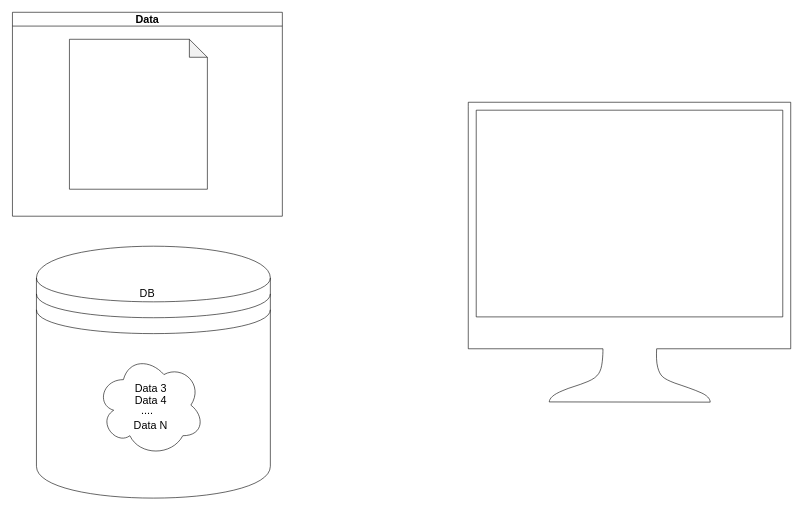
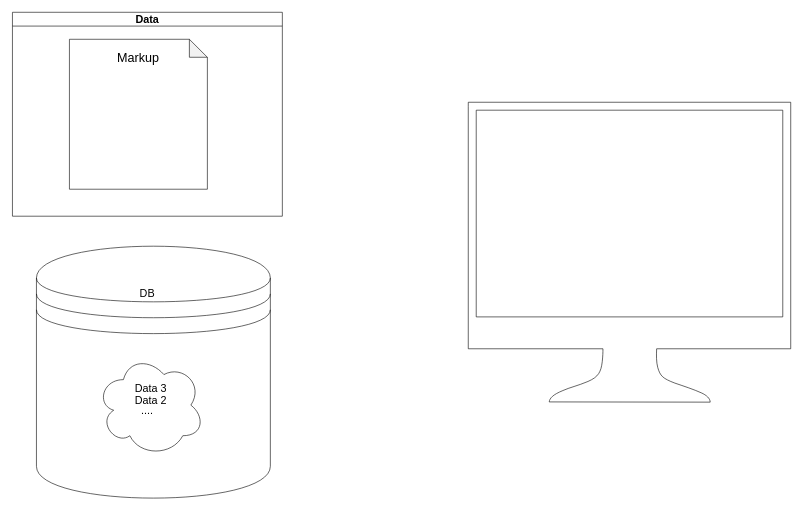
node "Markup": added
node "Data 4": label "Data 4" -> "Data 2"
node "Data N": removed
